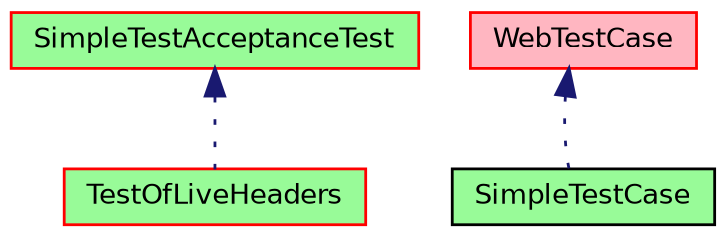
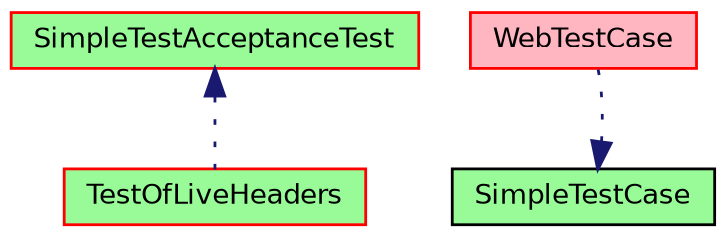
edge "SimpleTestCase" -> "WebTestCase": reversed
